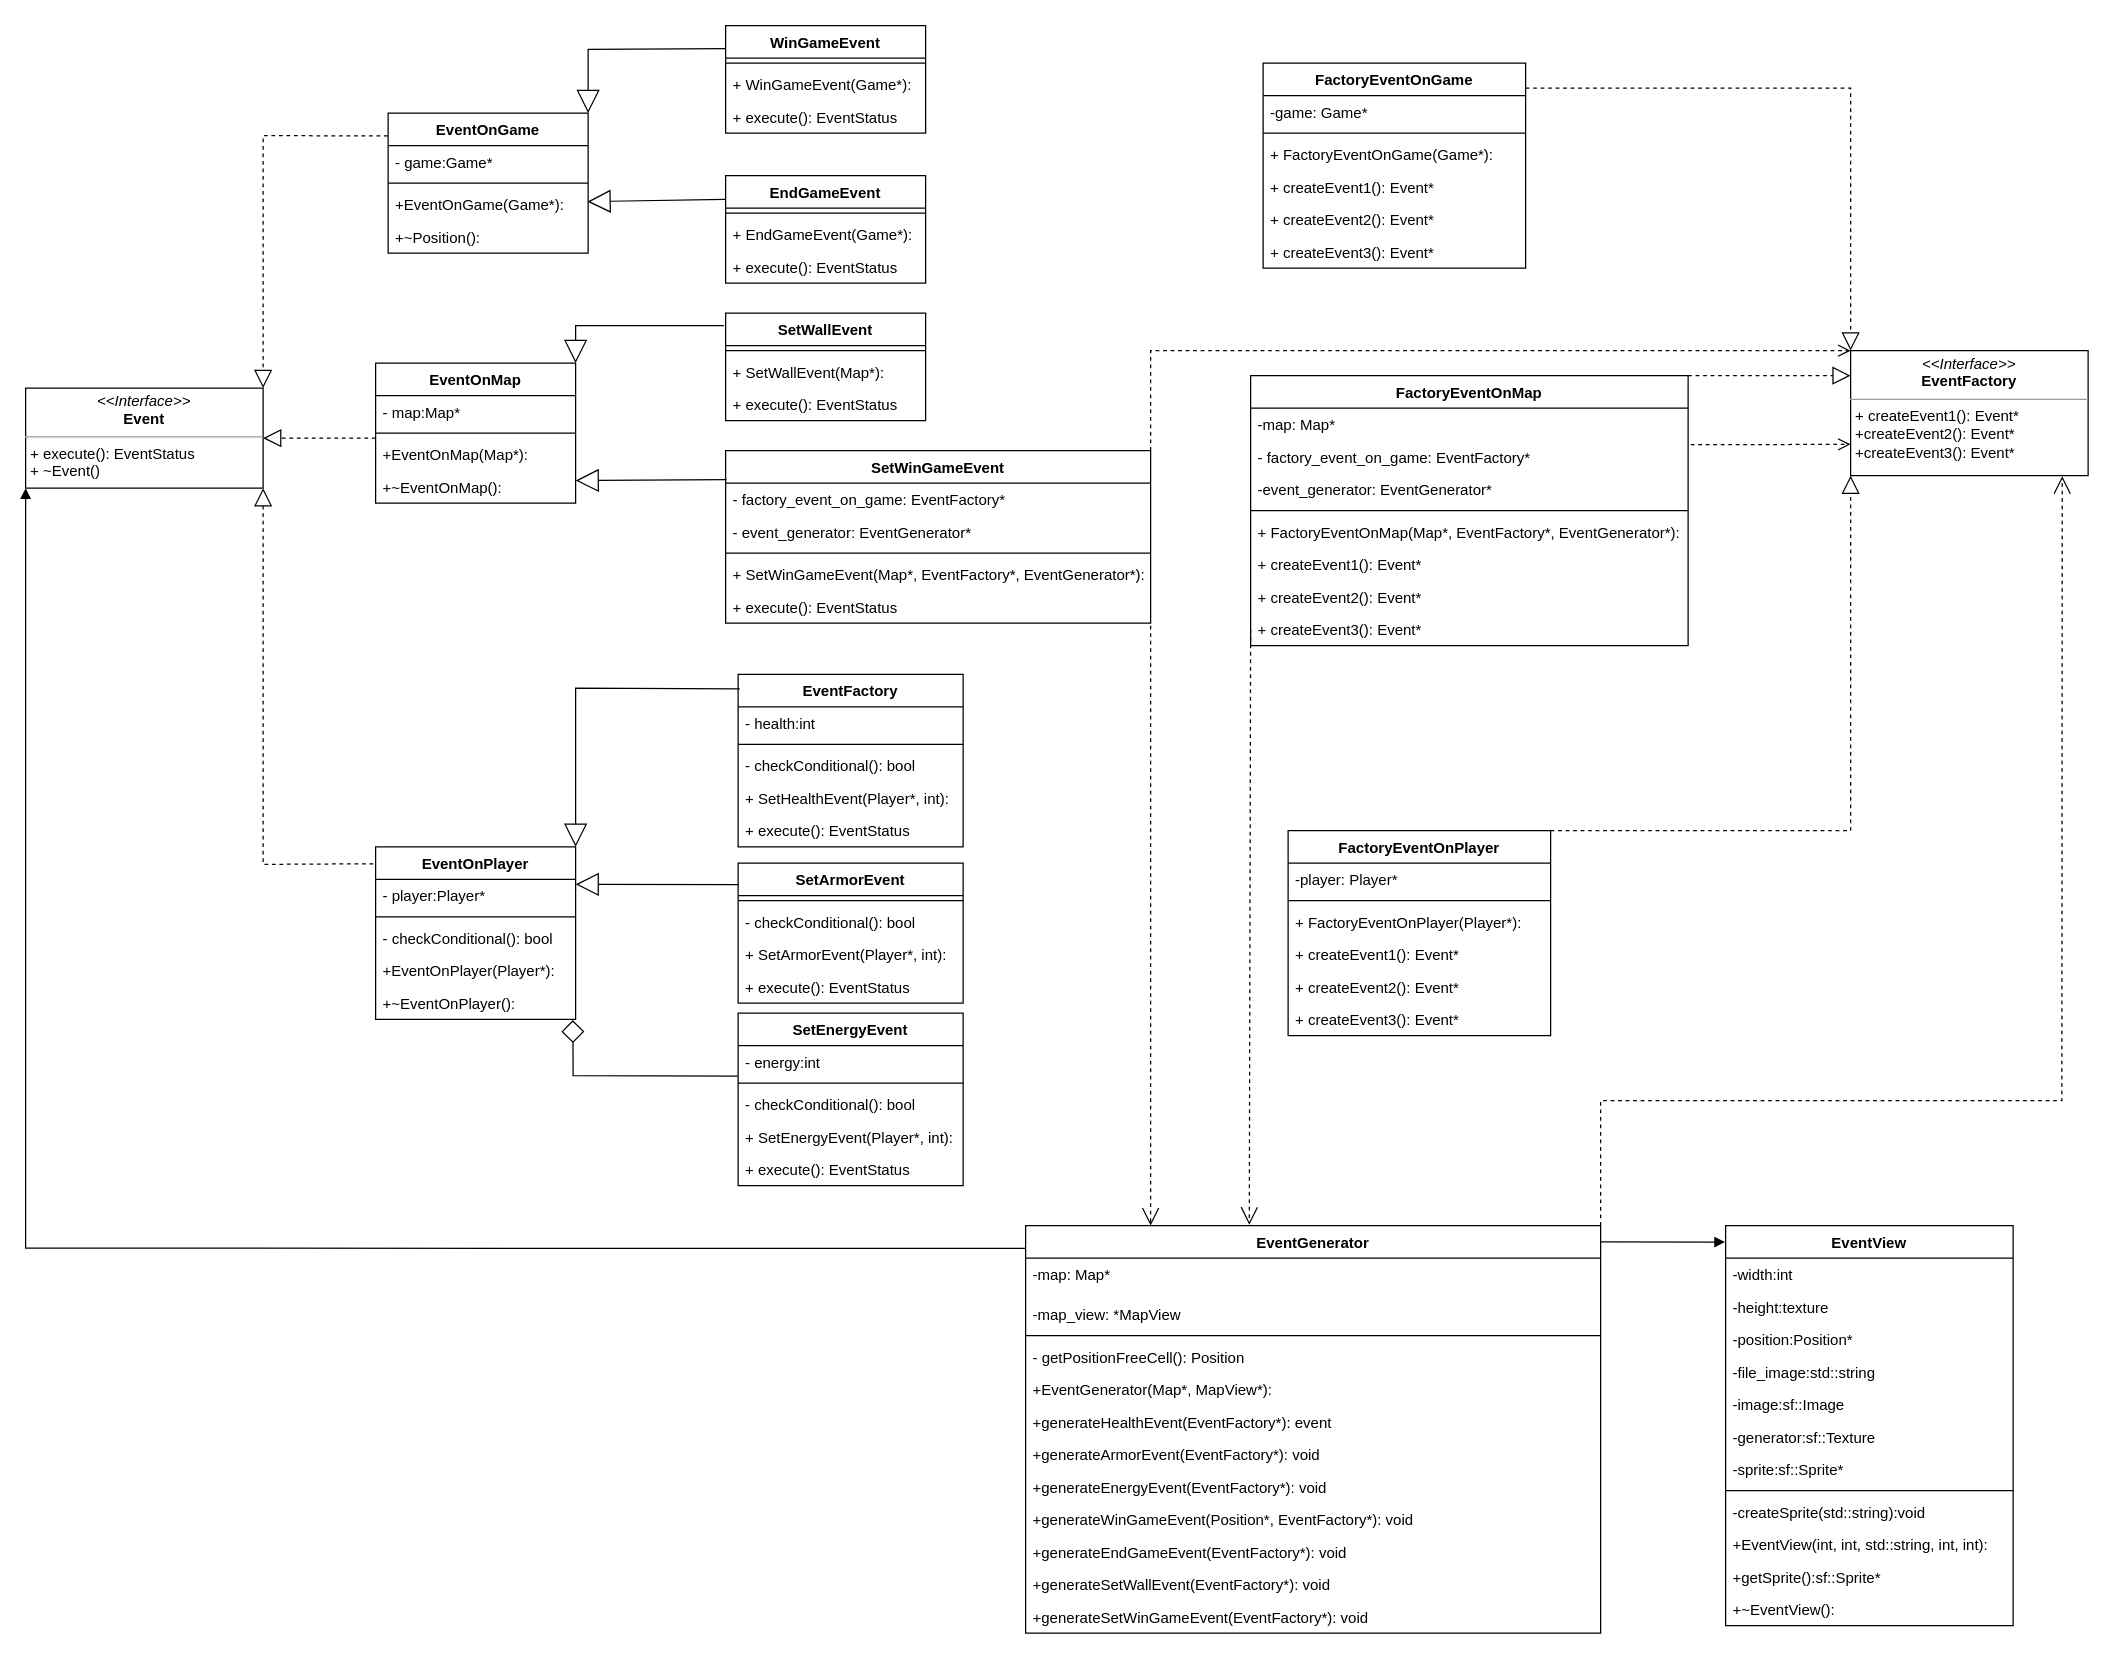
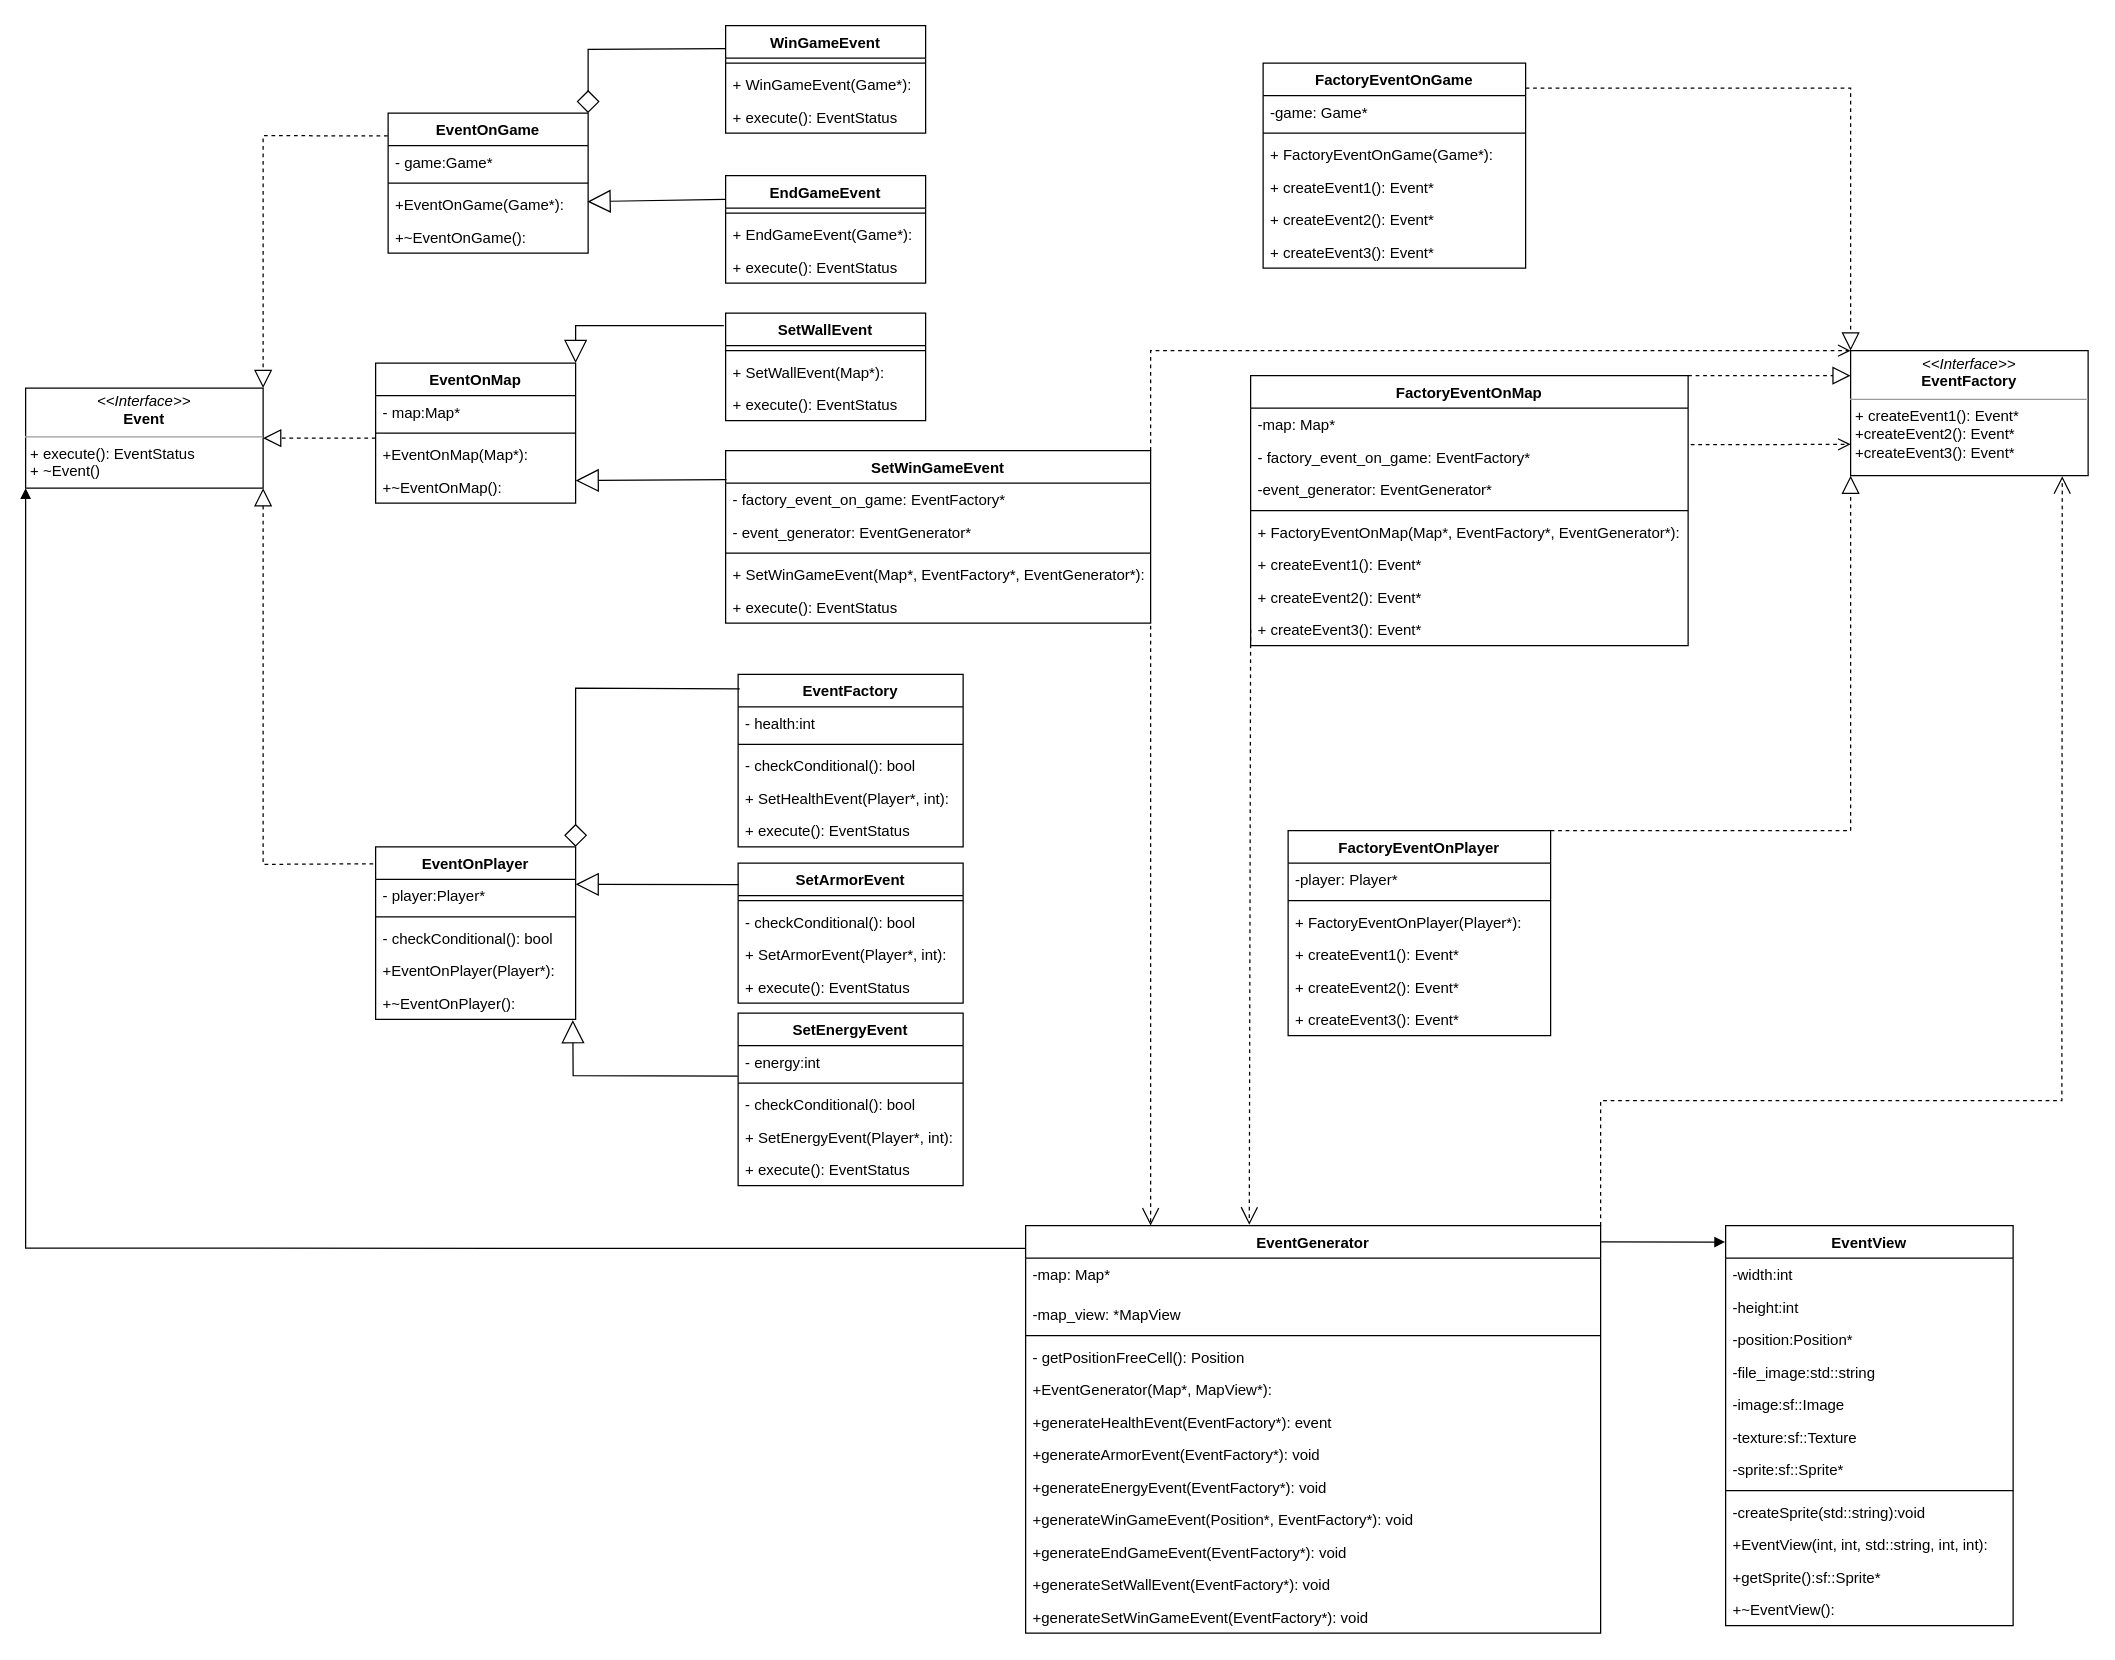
edge "WinGameEvent" -> "EventOnGame": arrowhead block -> diamond
node "+~Position():": label "+~Position():" -> "+~EventOnGame():"
edge "EventFactory" -> "EventOnPlayer": arrowhead block -> diamond
edge "- energy:int" -> "+~EventOnPlayer():": arrowhead diamond -> block
node "-height:texture": label "-height:texture" -> "-height:int"
node "-generator:sf::Texture": label "-generator:sf::Texture" -> "-texture:sf::Texture"
